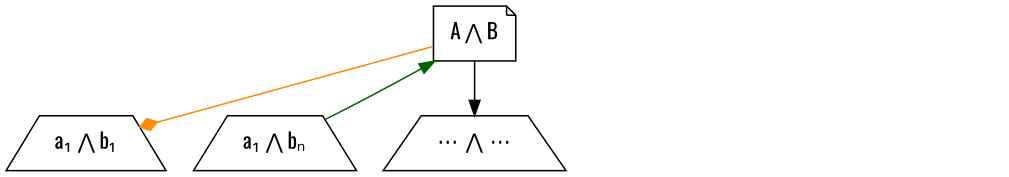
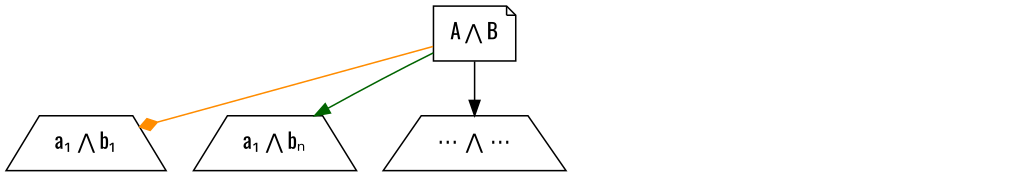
edge "a₁ ⋀ bₙ" -> "A ⋀ B": reversed
